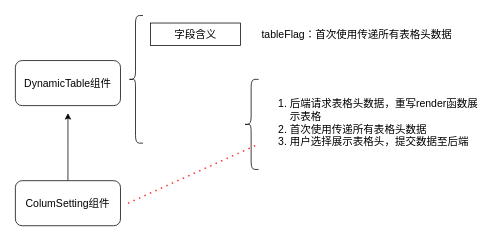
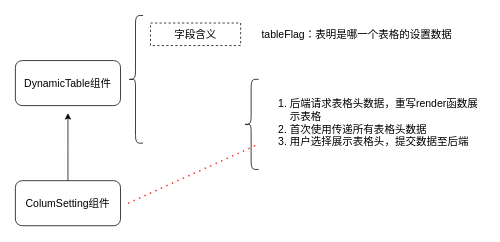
node "字段含义": style solid -> dashed
node "tableFlag：首次使用传递所有表格头数据": label "tableFlag：首次使用传递所有表格头数据" -> "tableFlag：表明是哪一个表格的设置数据"
